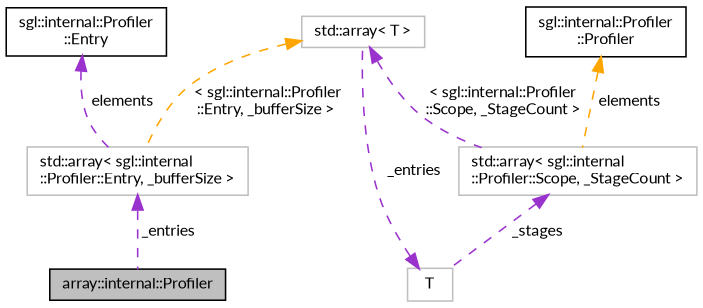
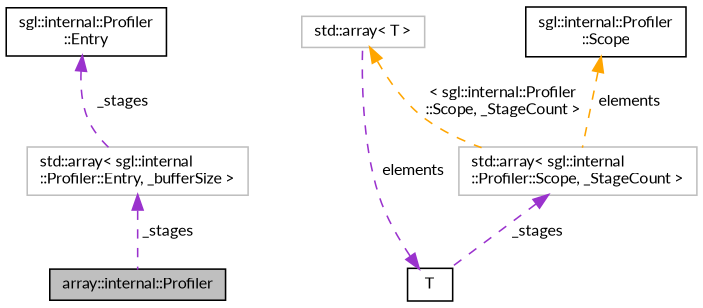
node "sgl::internal::Profiler ::Profiler": label "sgl::internal::Profiler ::Profiler" -> "sgl::internal::Profiler ::Scope"
edge "std::array< sgl::internal ::Profiler::Entry, _bufferSize >" -> "std::array< T >": removed, label "< sgl::internal::Profiler ::Entry, _bufferSize >"
edge "std::array< sgl::internal ::Profiler::Entry, _bufferSize >" -> "sgl::internal::Profiler ::Entry": label " elements" -> " _stages"
edge "std::array< sgl::internal ::Profiler::Scope, _StageCount >" -> "std::array< T >": color darkorchid3 -> orange
edge "std::array< T >" -> "T": label " _entries" -> " elements"
edge "array::internal::Profiler" -> "std::array< sgl::internal ::Profiler::Entry, _bufferSize >": label " _entries" -> " _stages"
node "T": color grey75 -> black
